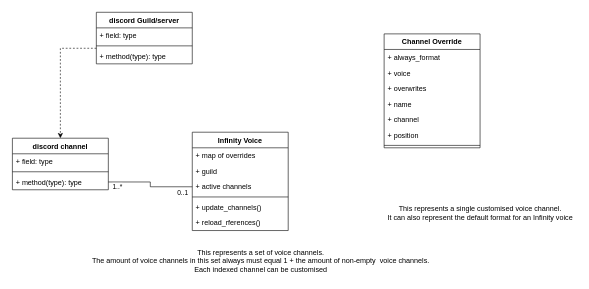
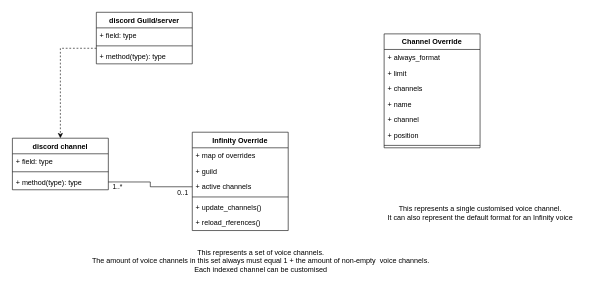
node "+ voice": label "+ voice" -> "+ limit"
node "+ overwrites": label "+ overwrites" -> "+ channels"
node "Infinity Voice": label "Infinity Voice" -> "Infinity Override"
